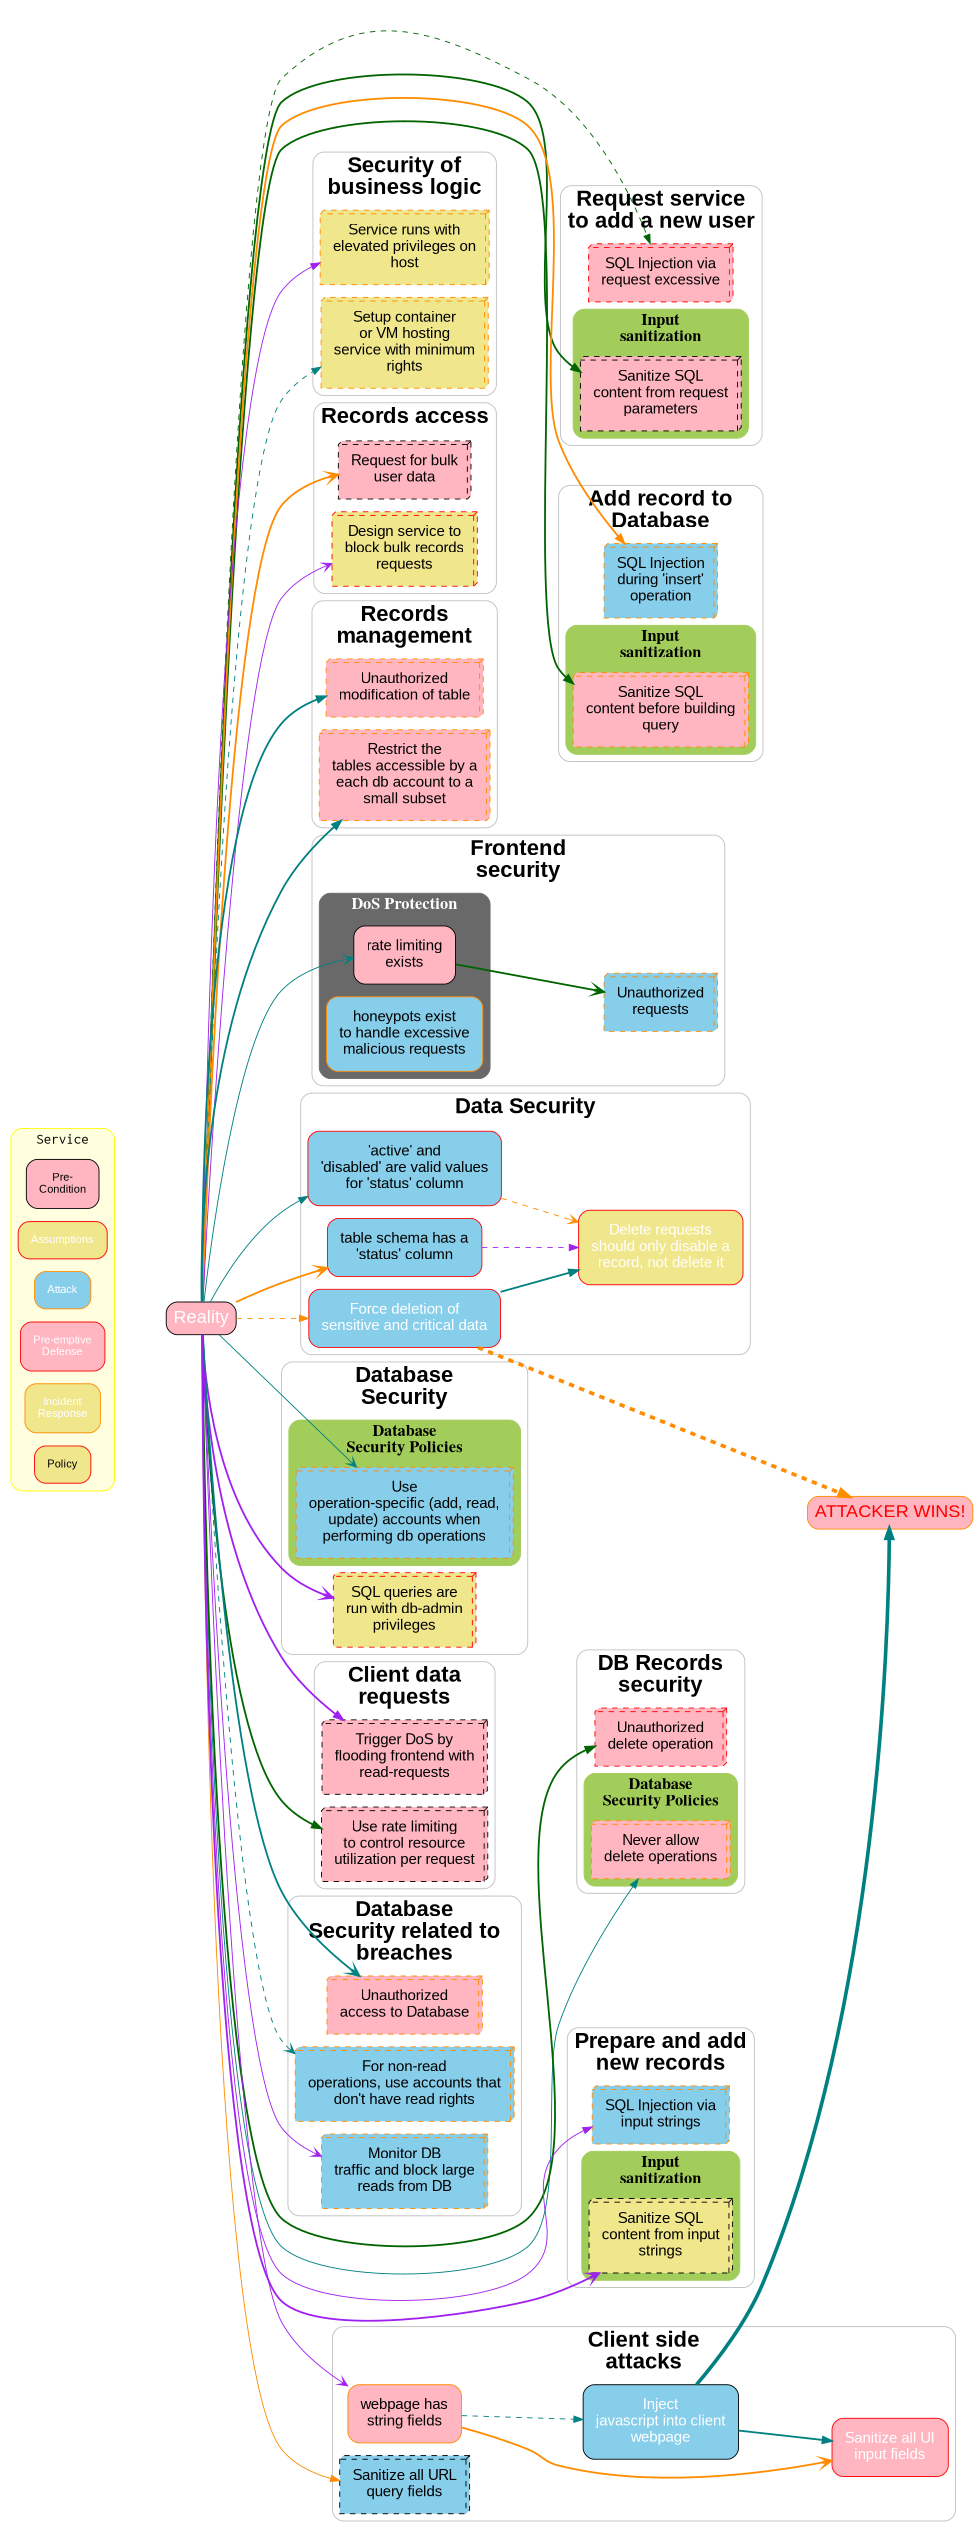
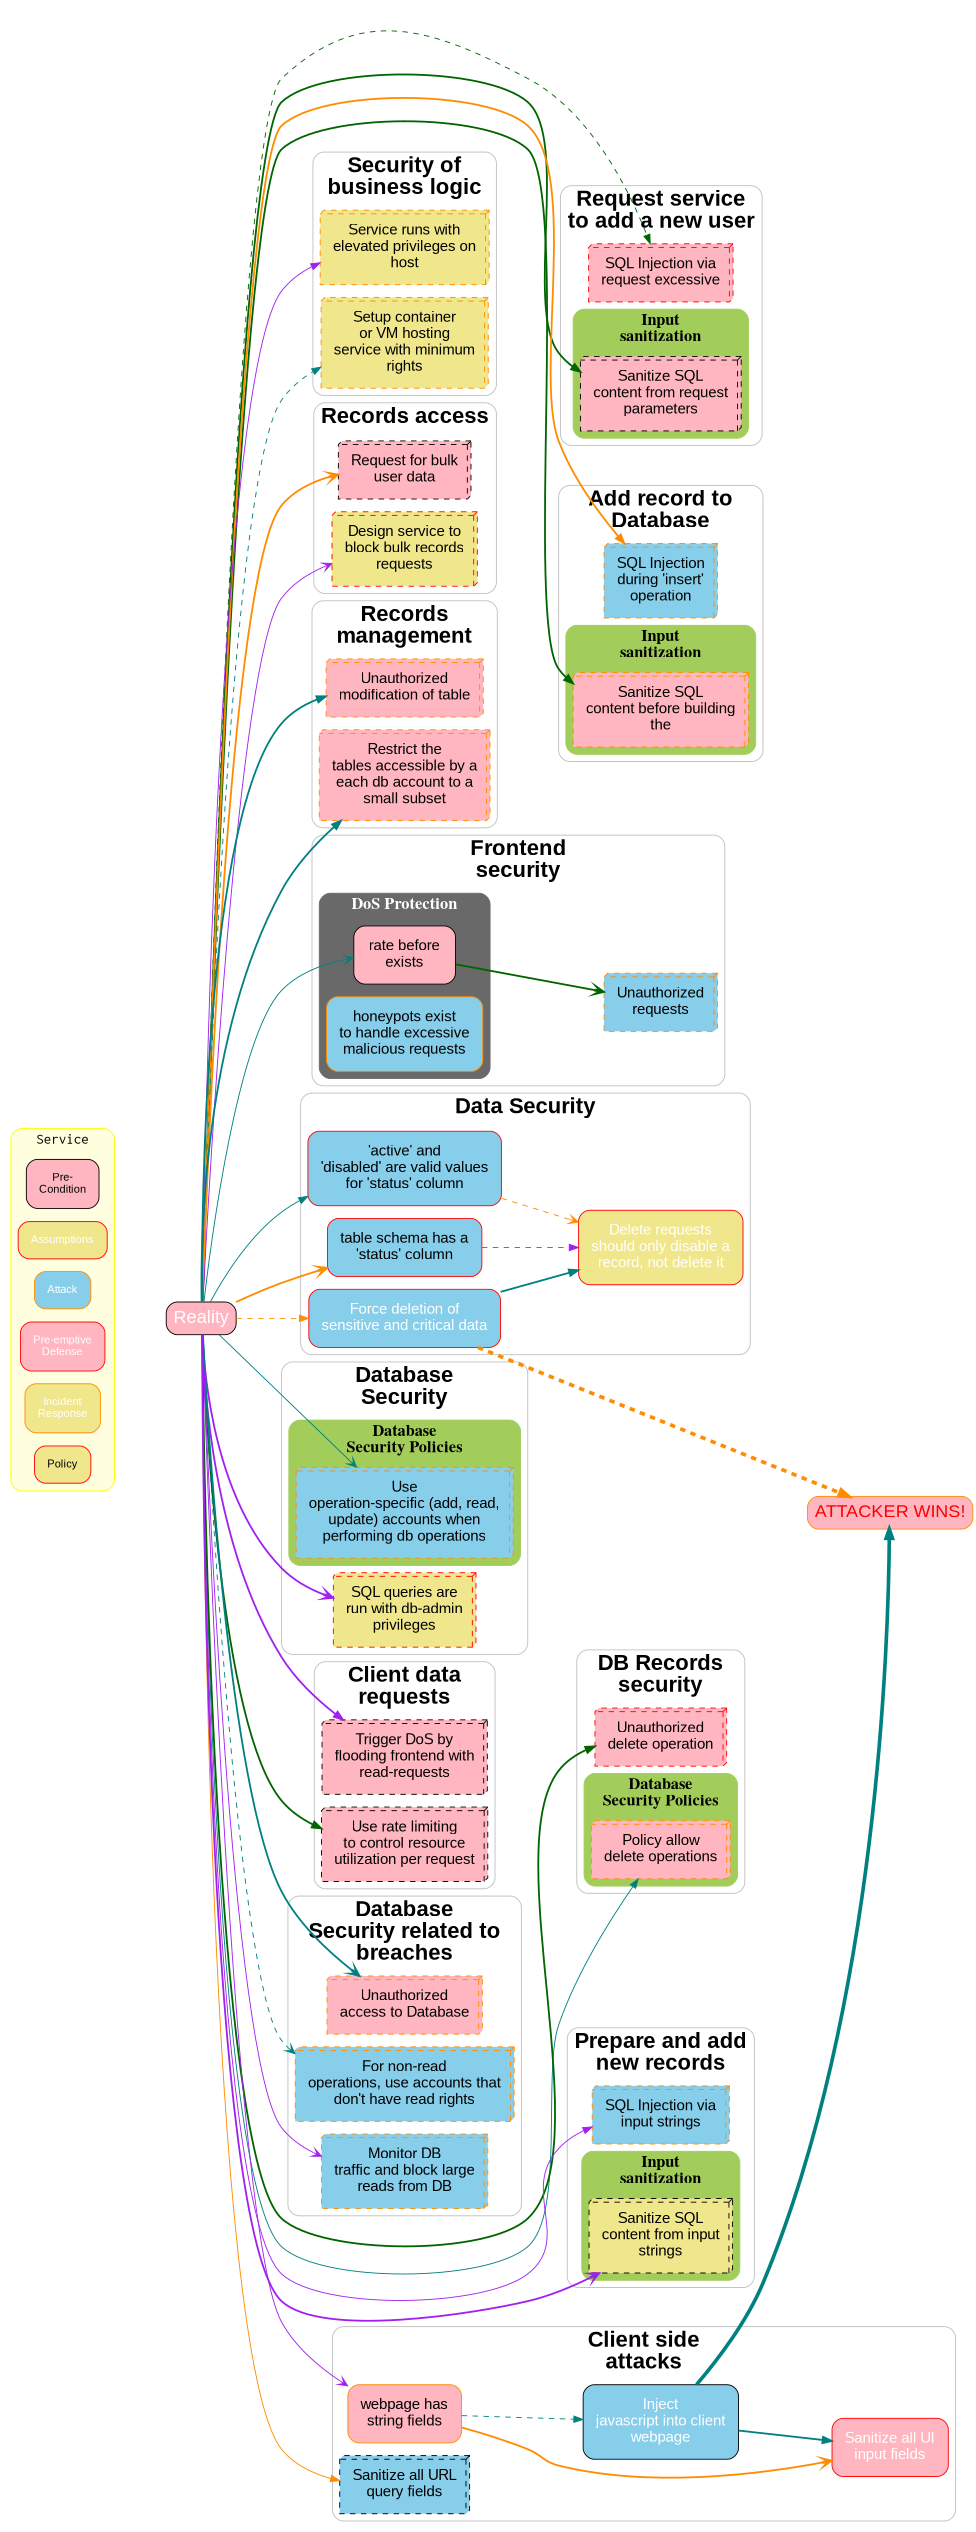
node "Sanitize SQL content before building query": label "Sanitize SQL content before building query" -> "Sanitize SQL content before building the"
node "rate limiting exists": label "rate limiting exists" -> "rate before exists"
node "Never allow delete operations": label "Never allow delete operations" -> "Policy allow delete operations"
